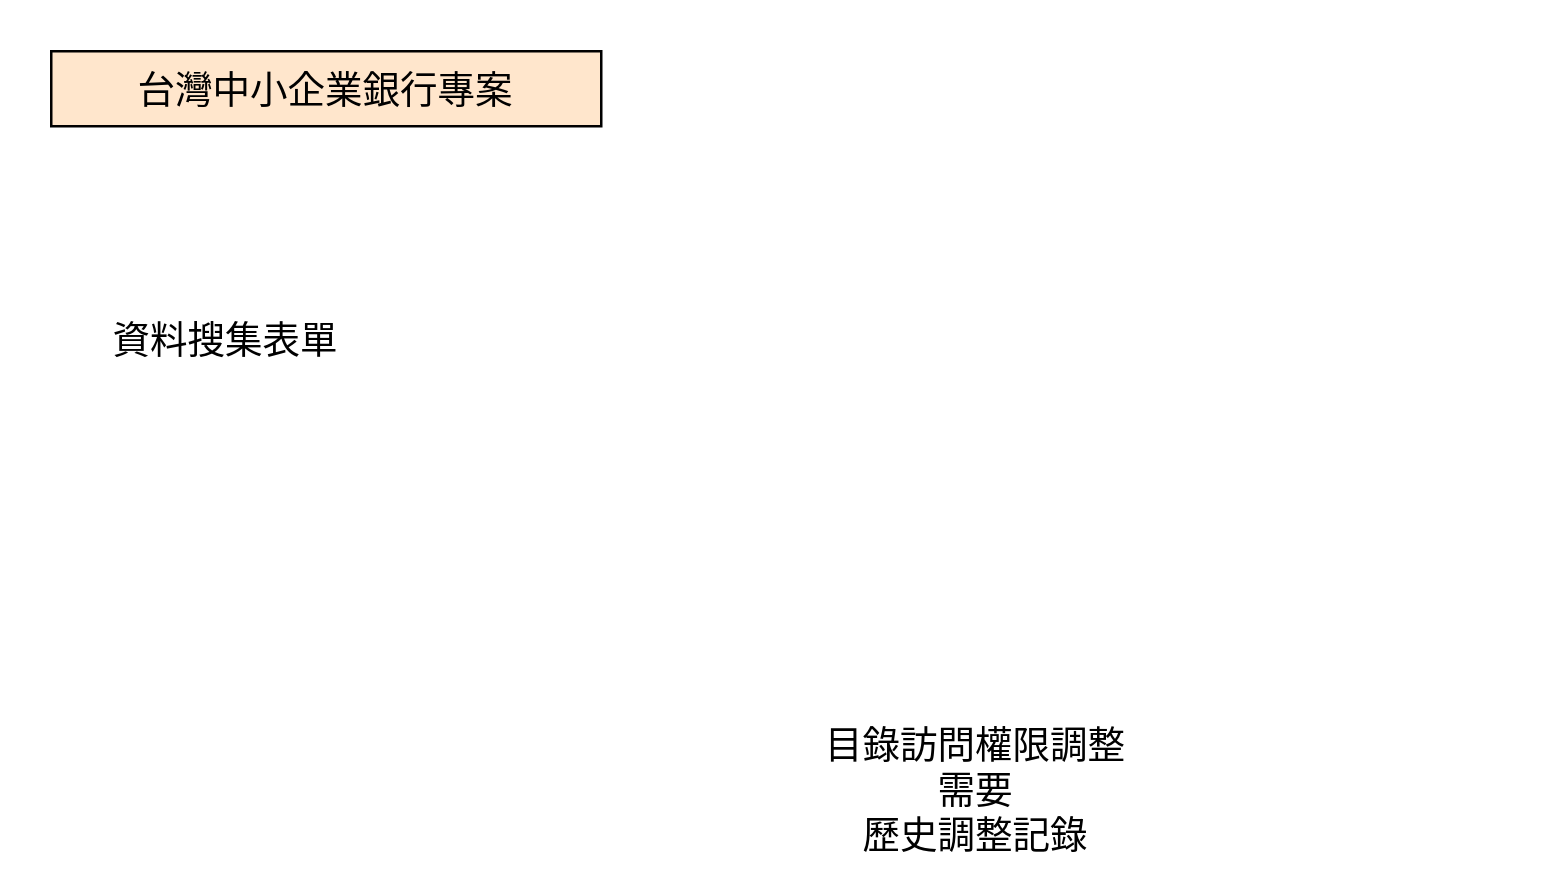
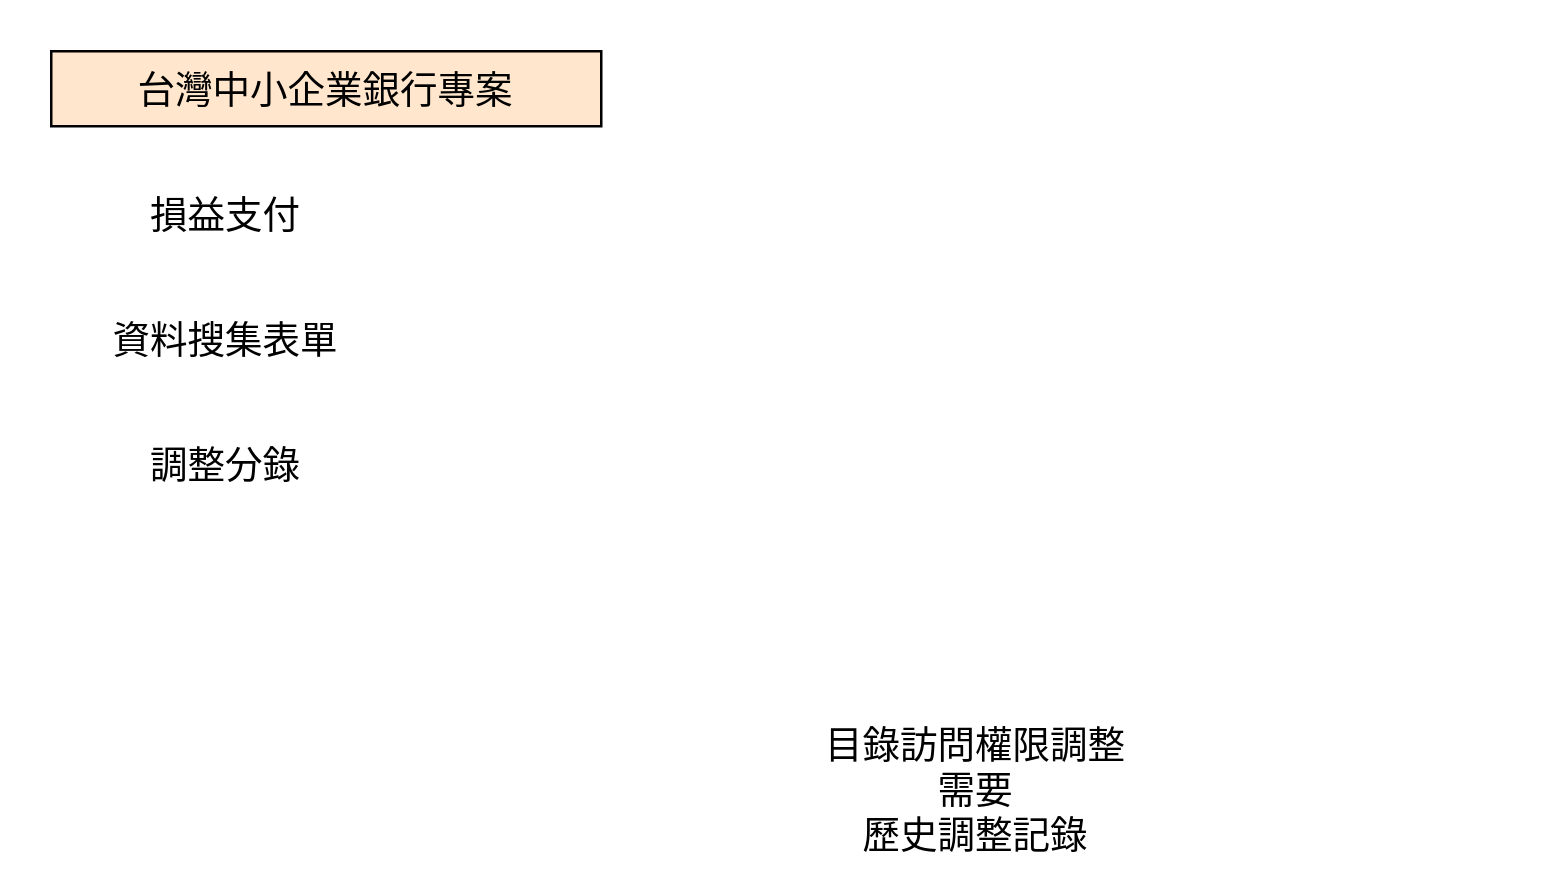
node "損益支付": added
node "調整分錄": added
